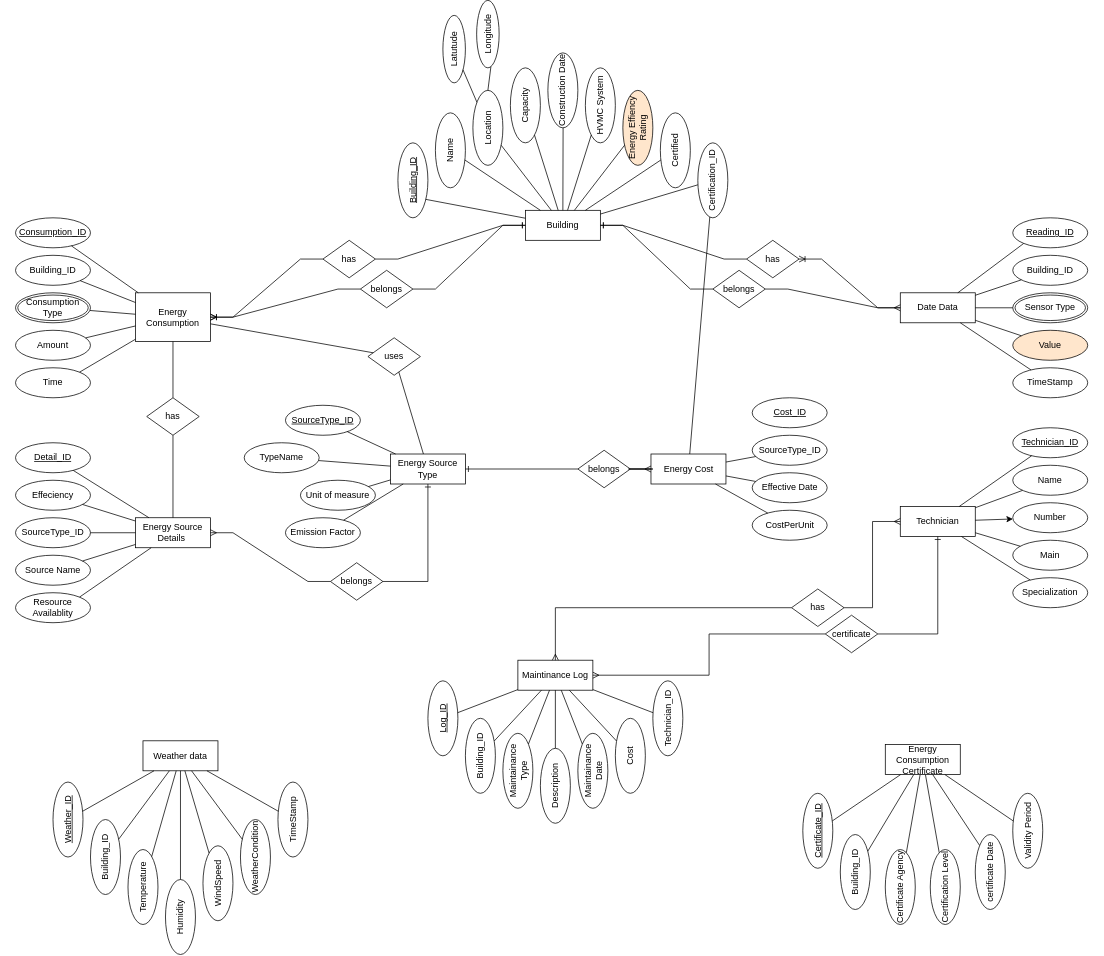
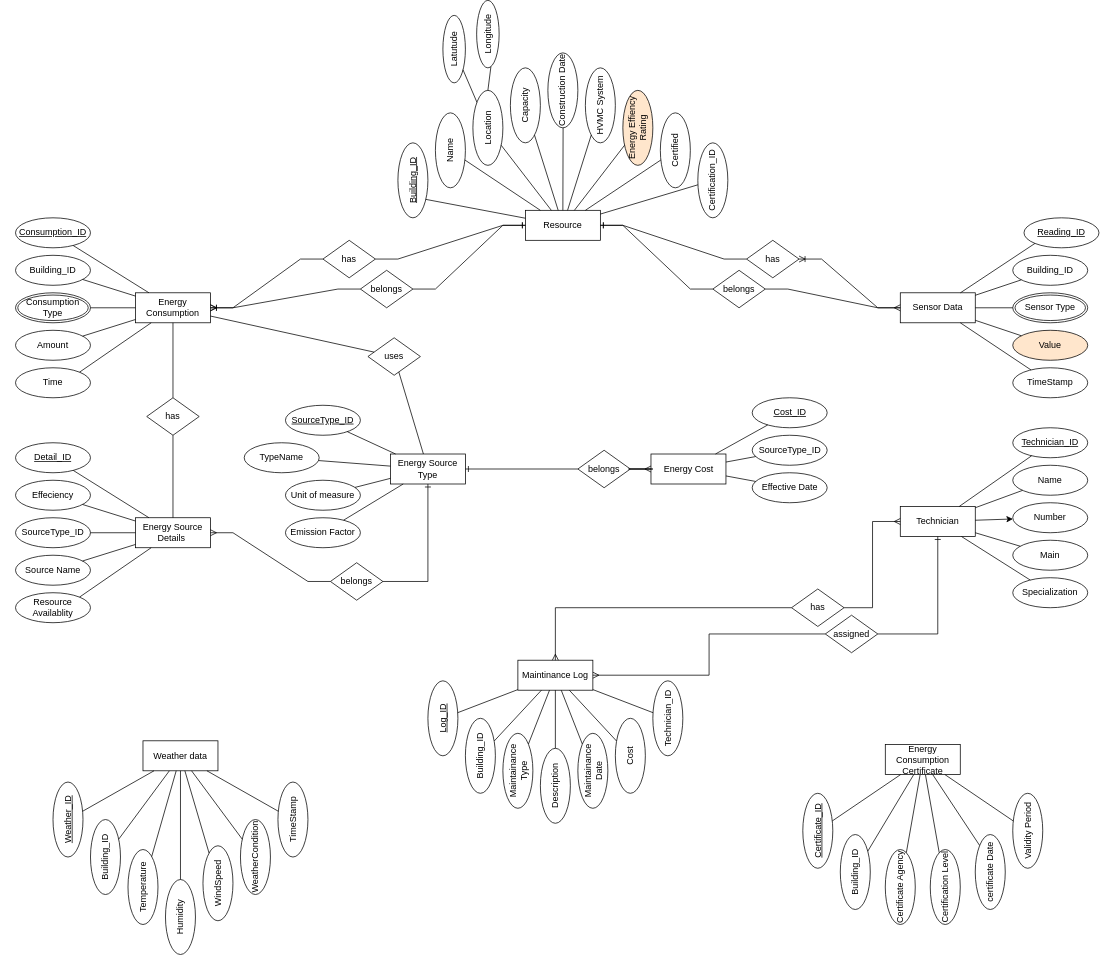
node "Building": label "Building" -> "Resource"
node "Reading_ID": moved (1050, 233) -> (1062, 233)
node "Date Data": label "Date Data" -> "Sensor Data"
node "Energy Consumption": size 75x49 -> 75x30
edge "Certification_ID" -- "Energy Cost": now "Cost_ID" -- "Energy Cost"
node "Unit of measure": moved (338, 495) -> (323, 495)
edge "Energy Cost" -- "CostPerUnit": removed
node "CostPerUnit": removed
node "certificate": label "certificate" -> "assigned"
